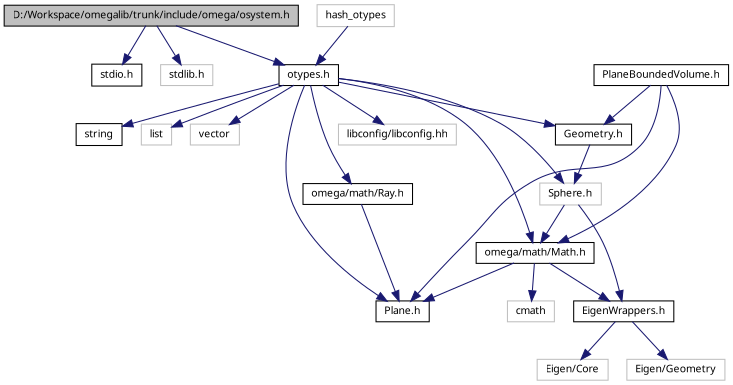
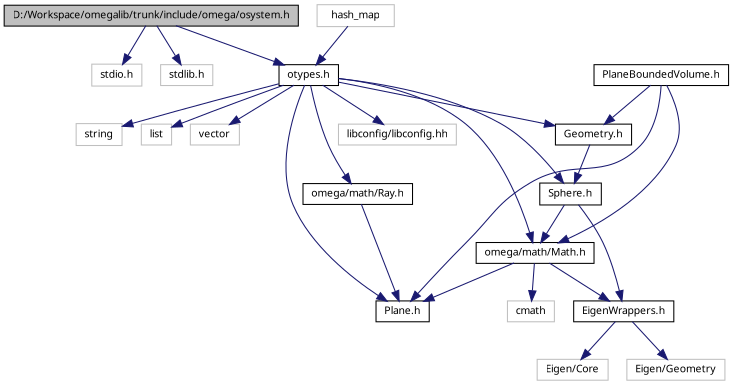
node "hash_otypes": label "hash_otypes" -> "hash_map"
node "stdio.h": color black -> grey75
node "string": color black -> grey75
node "Sphere.h": color grey75 -> black
